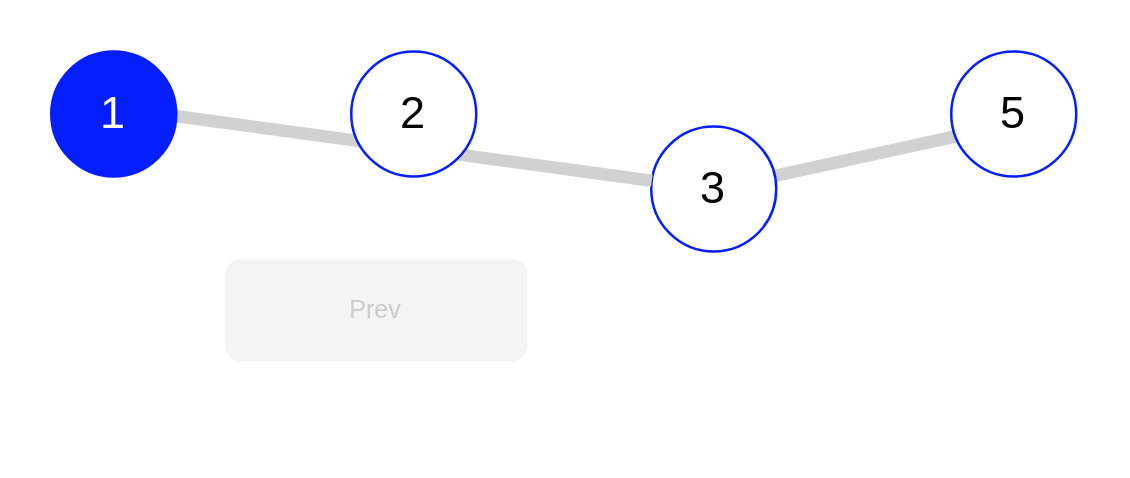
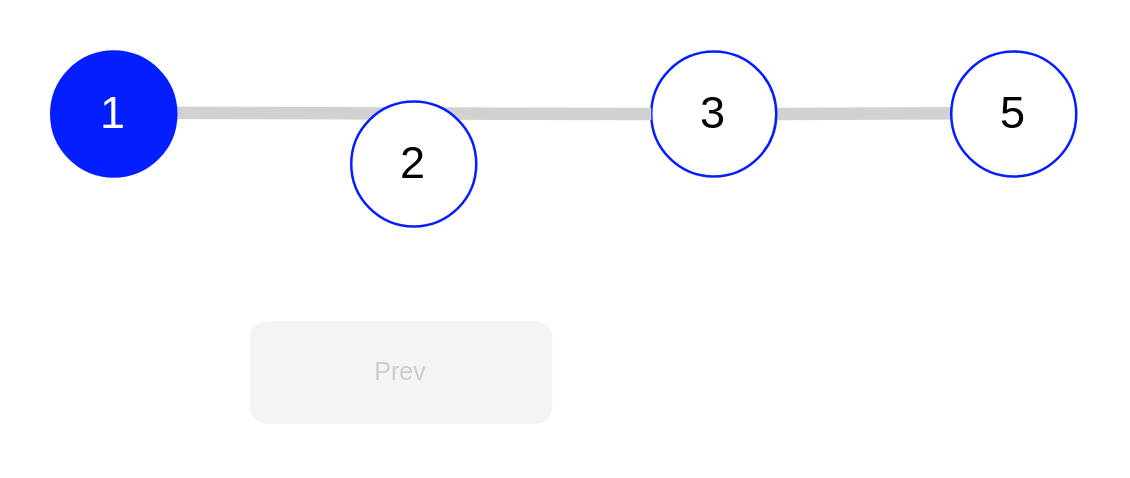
node "2": moved (414, 114) -> (414, 164)
node "3": moved (714, 189) -> (714, 114)
node "Prev": moved (376, 310) -> (401, 372)
